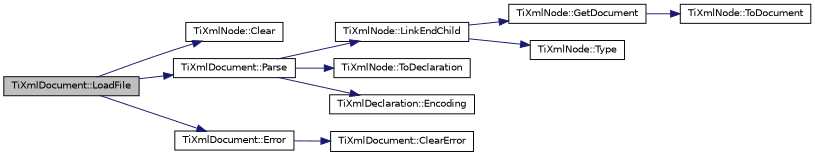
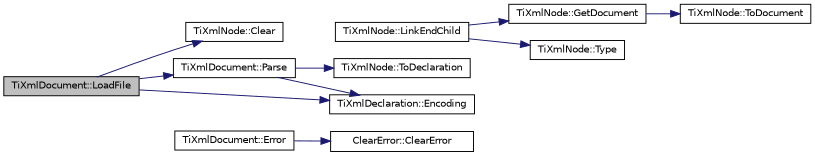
edge "TiXmlDocument::Parse" -> "TiXmlNode::LinkEndChild": removed
edge "TiXmlDocument::LoadFile" -> "TiXmlDocument::Error": now "TiXmlDocument::LoadFile" -> "TiXmlDeclaration::Encoding"
node "TiXmlDocument::ClearError": label "TiXmlDocument::ClearError" -> "ClearError::ClearError"
